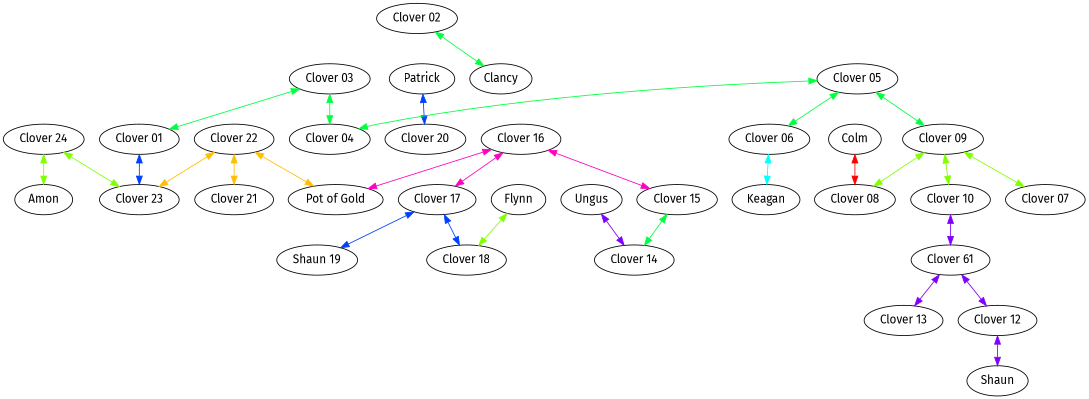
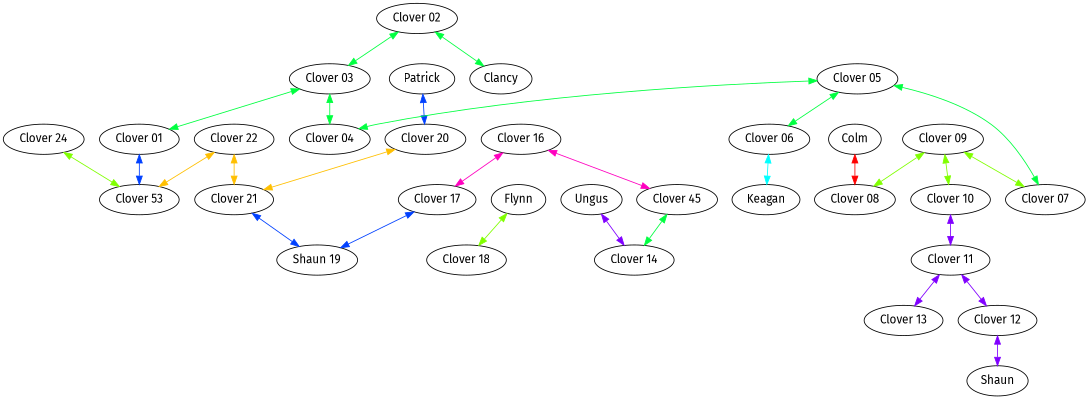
edge "Clover 02" -- "Clover 03": added
edge "Clover 05" -- "Clover 09": now "Clover 05" -- "Clover 07"
edge "Clover 20" -- "Clover 21": added
node "Amon": removed
node "Clover 23": label "Clover 23" -> "Clover 53"
node "Pot of Gold": removed
node "Clover 15": label "Clover 15" -> "Clover 45"
edge "Clover 21" -- "Shaun 19": added
edge "Clover 17" -- "Clover 18": removed
node "Clover 61": label "Clover 61" -> "Clover 11"
